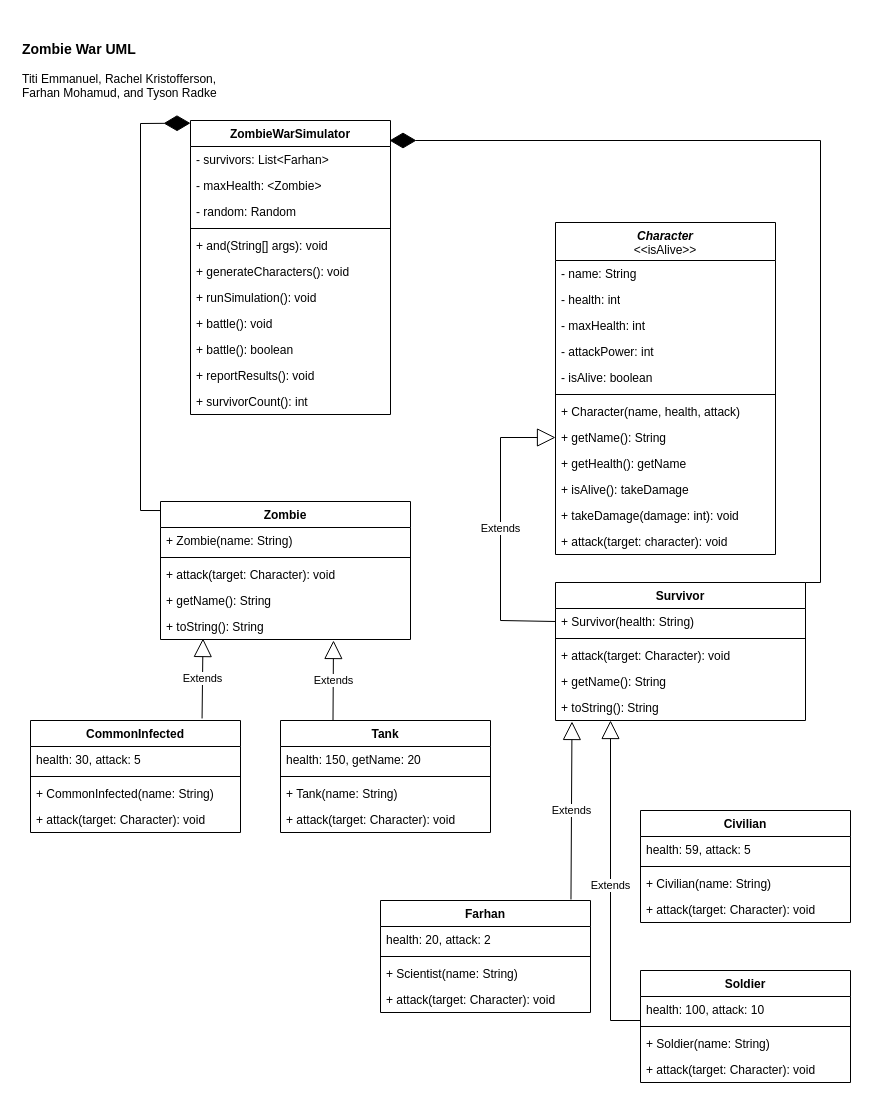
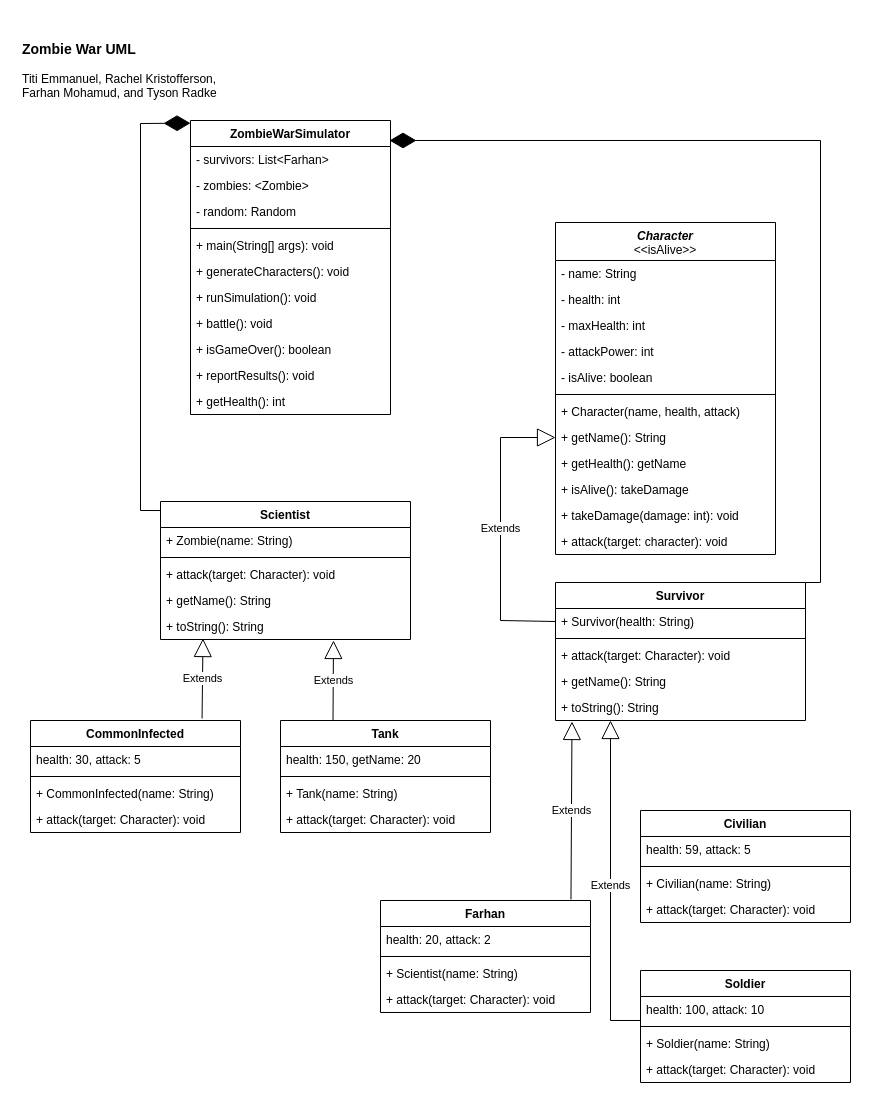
node "- maxHealth: <Zombie>": label "- maxHealth: <Zombie>" -> "- zombies: <Zombie>"
node "+ and(String[] args): void": label "+ and(String[] args): void" -> "+ main(String[] args): void"
node "+ battle(): boolean": label "+ battle(): boolean" -> "+ isGameOver(): boolean"
node "+ survivorCount(): int": label "+ survivorCount(): int" -> "+ getHealth(): int"
node "Zombie": label "Zombie" -> "Scientist"
